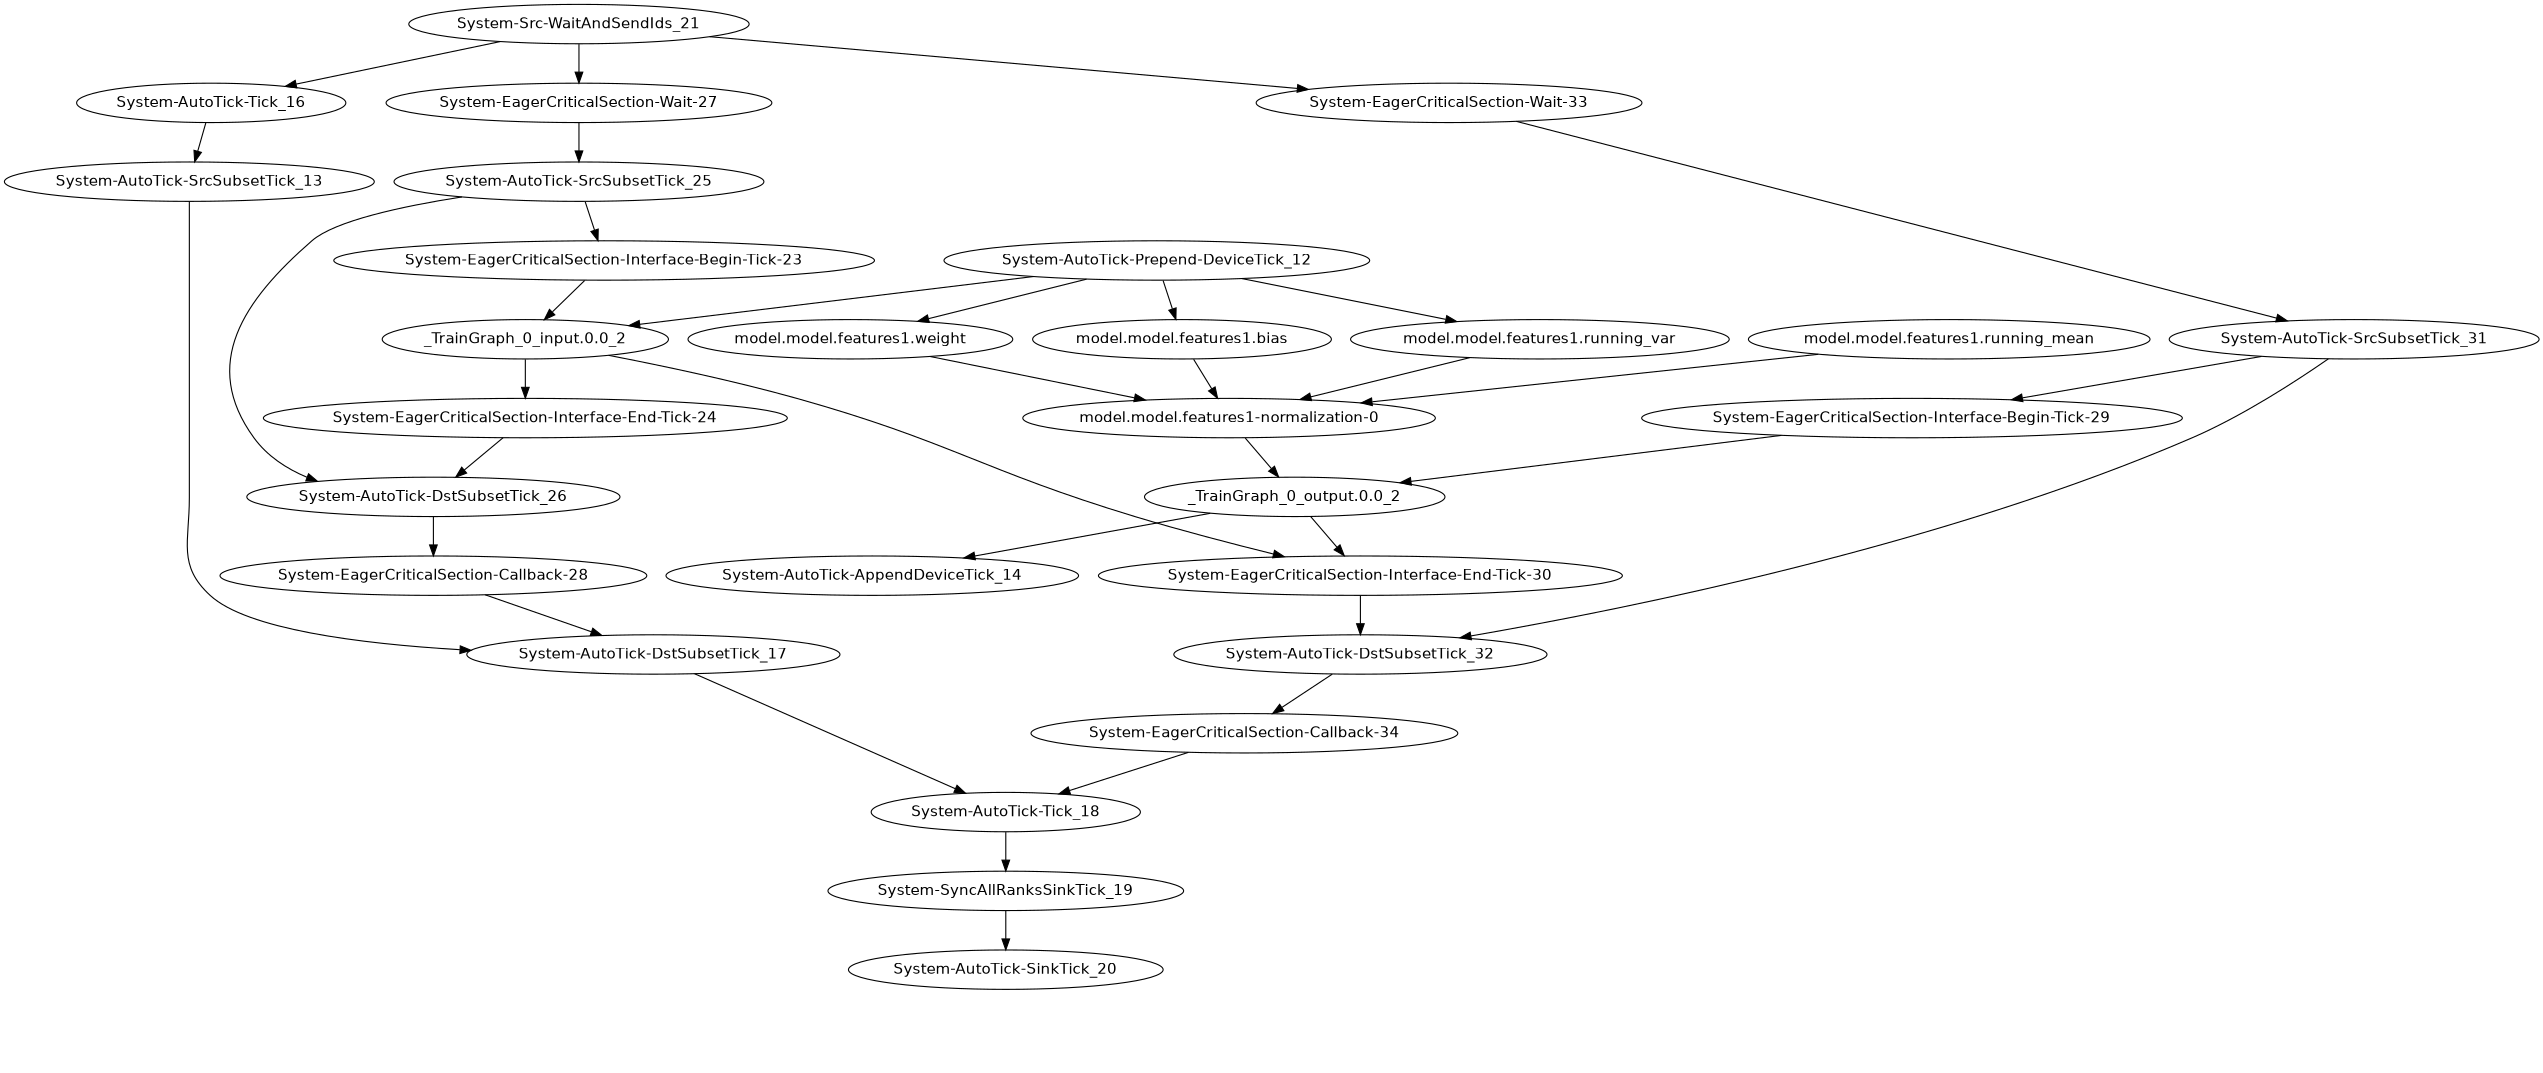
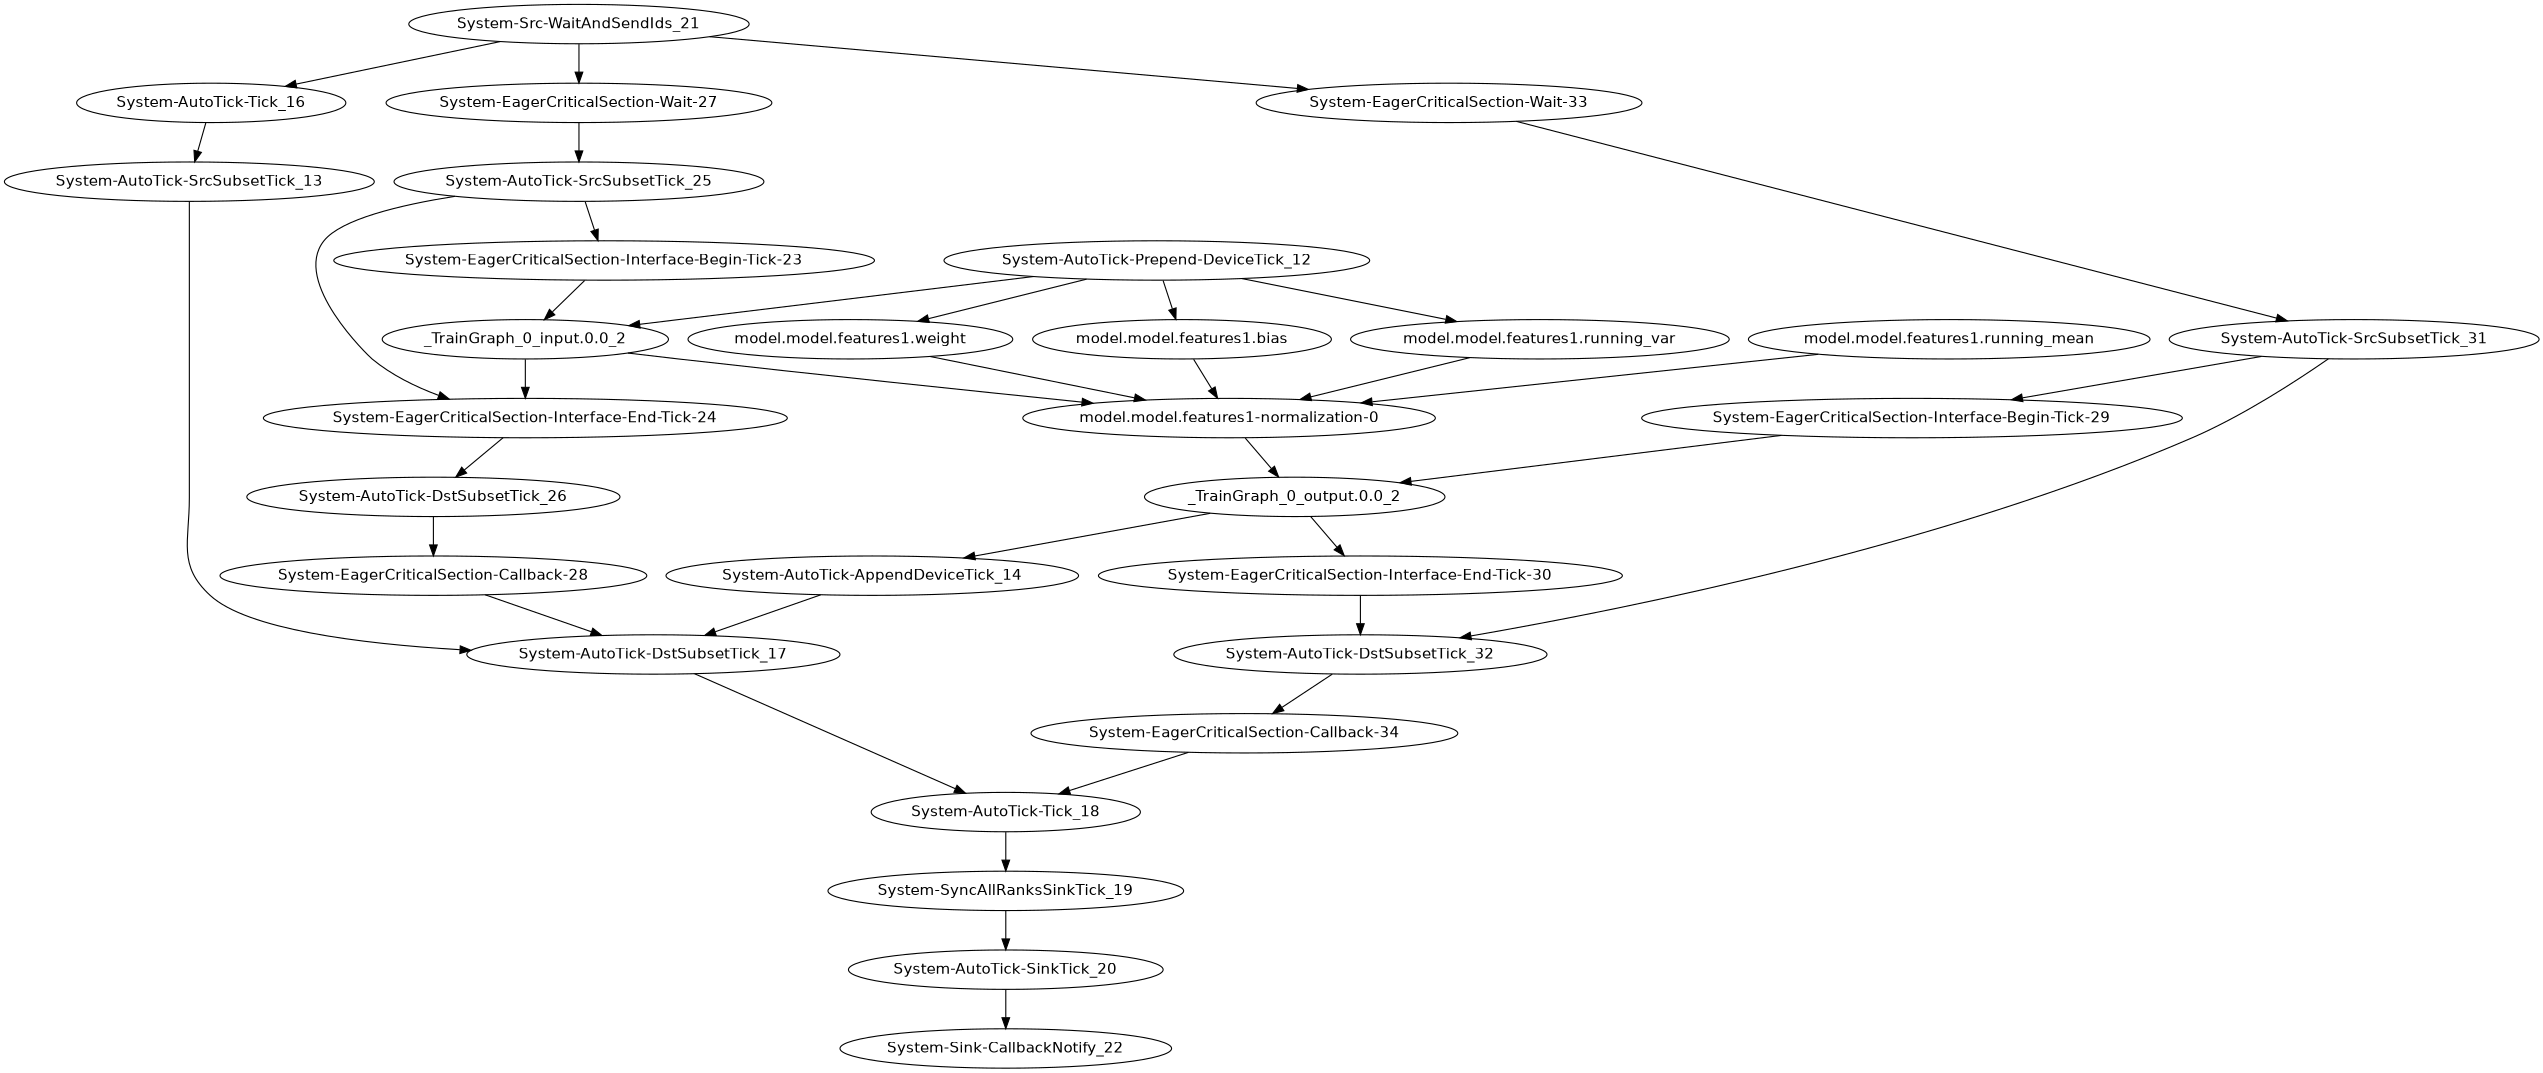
edge "System-AutoTick-SrcSubsetTick_25" -> "System-AutoTick-DstSubsetTick_26": now "System-AutoTick-SrcSubsetTick_25" -> "System-EagerCriticalSection-Interface-End-Tick-24"
edge "_TrainGraph_0_input.0.0_2" -> "System-EagerCriticalSection-Interface-End-Tick-30": now "_TrainGraph_0_input.0.0_2" -> "model.model.features1-normalization-0"
edge "System-AutoTick-AppendDeviceTick_14" -> "System-AutoTick-DstSubsetTick_17": added
node "System-Sink-CallbackNotify_22": added
